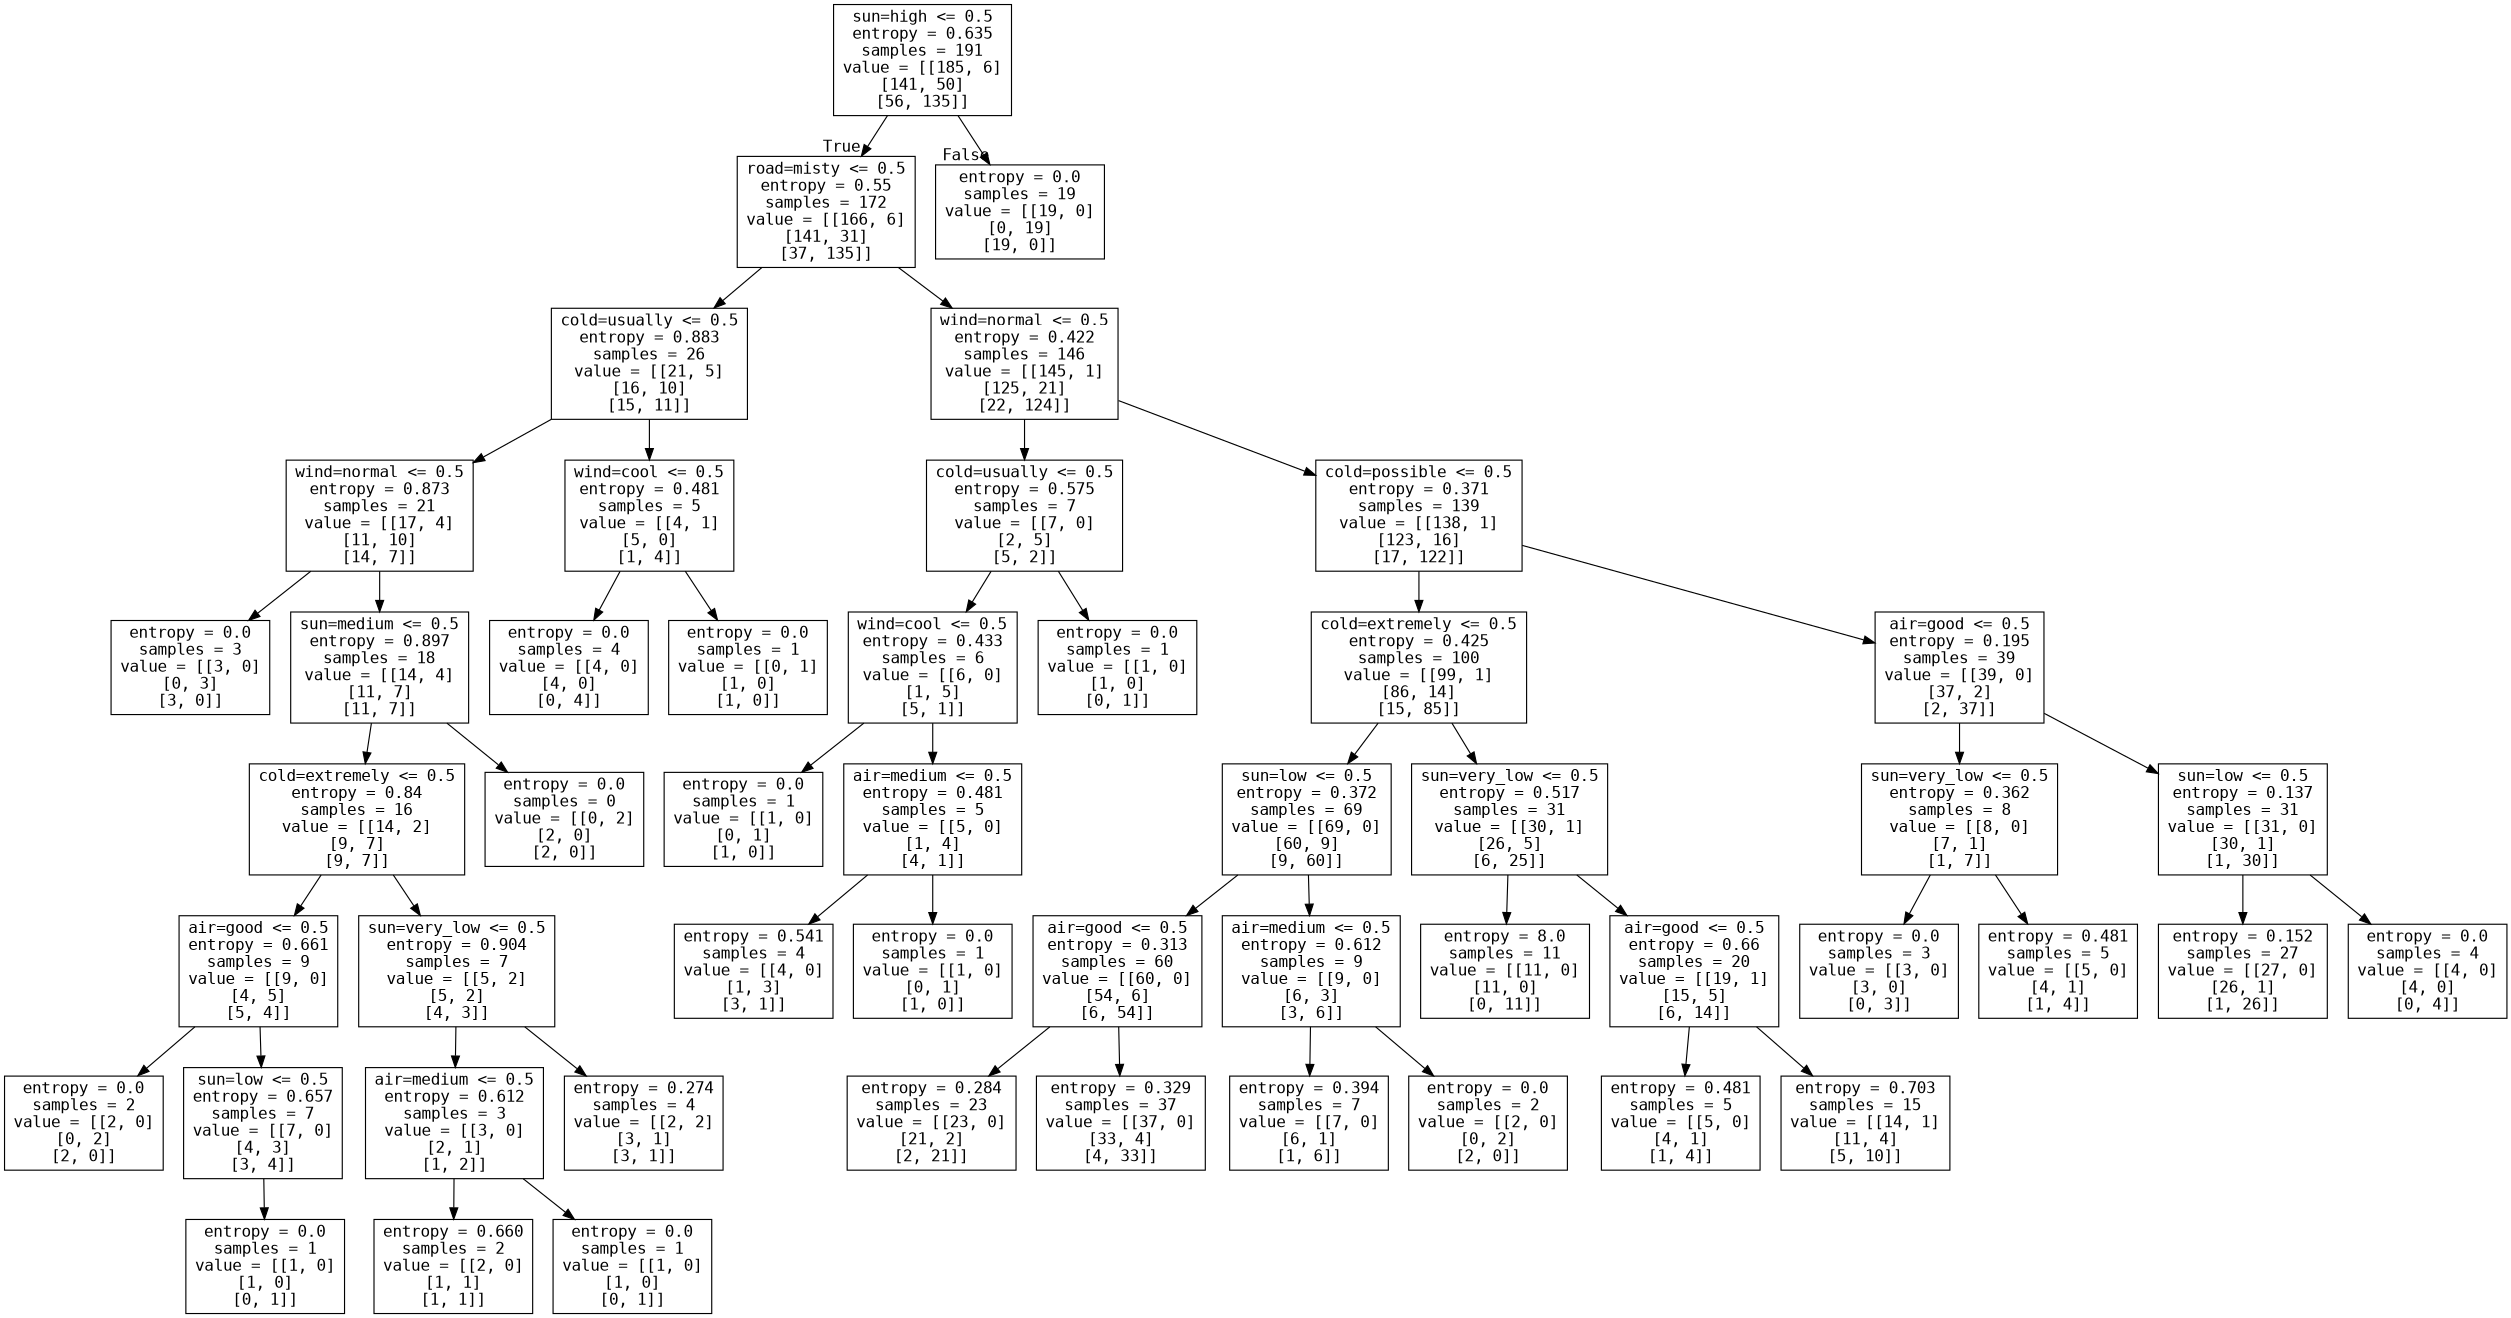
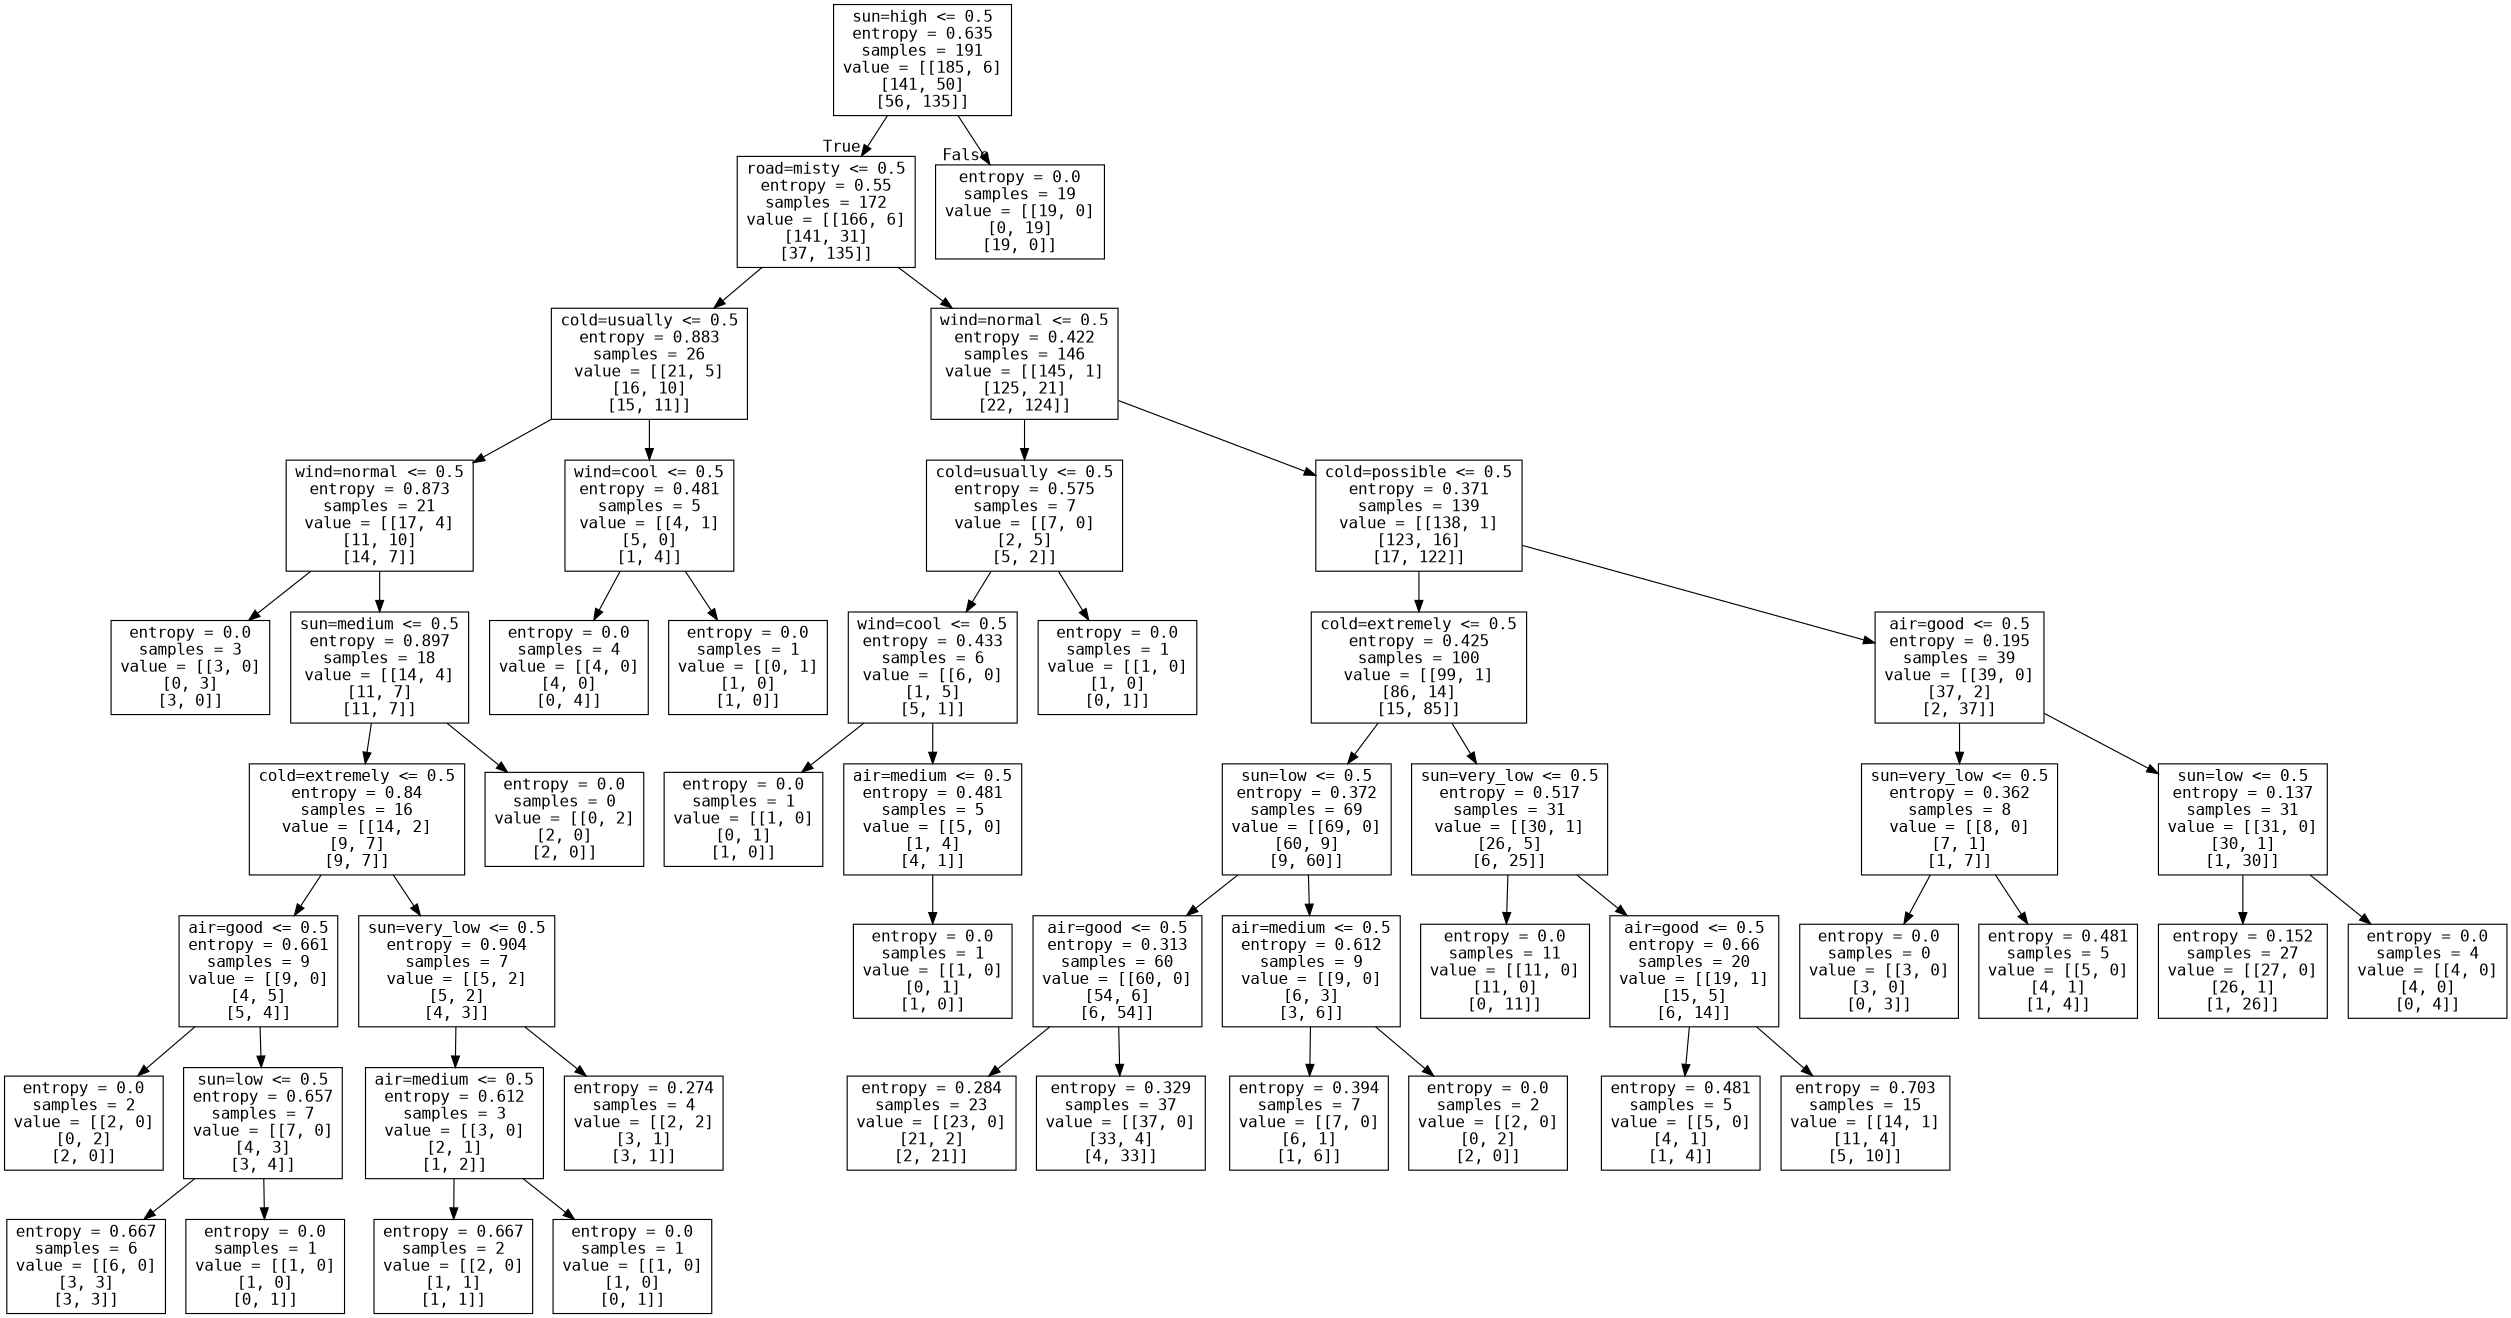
node "entropy = 0.541 samples = 4 value = [[4, 0] [1, 3] [3, 1]]": removed
node "entropy = 8.0 samples = 11 value = [[11, 0] [11, 0] [0, 11]]": label "entropy = 8.0 samples = 11 value = [[11, 0] [11, 0] [0, 11]]" -> "entropy = 0.0 samples = 11 value = [[11, 0] [11, 0] [0, 11]]"
node "entropy = 0.0 samples = 3 value = [[3, 0] [3, 0] [0, 3]]": label "entropy = 0.0 samples = 3 value = [[3, 0] [3, 0] [0, 3]]" -> "entropy = 0.0 samples = 0 value = [[3, 0] [3, 0] [0, 3]]"
node "entropy = 0.667 samples = 6 value = [[6, 0] [3, 3] [3, 3]]": added
node "entropy = 0.660 samples = 2 value = [[2, 0] [1, 1] [1, 1]]": label "entropy = 0.660 samples = 2 value = [[2, 0] [1, 1] [1, 1]]" -> "entropy = 0.667 samples = 2 value = [[2, 0] [1, 1] [1, 1]]"
